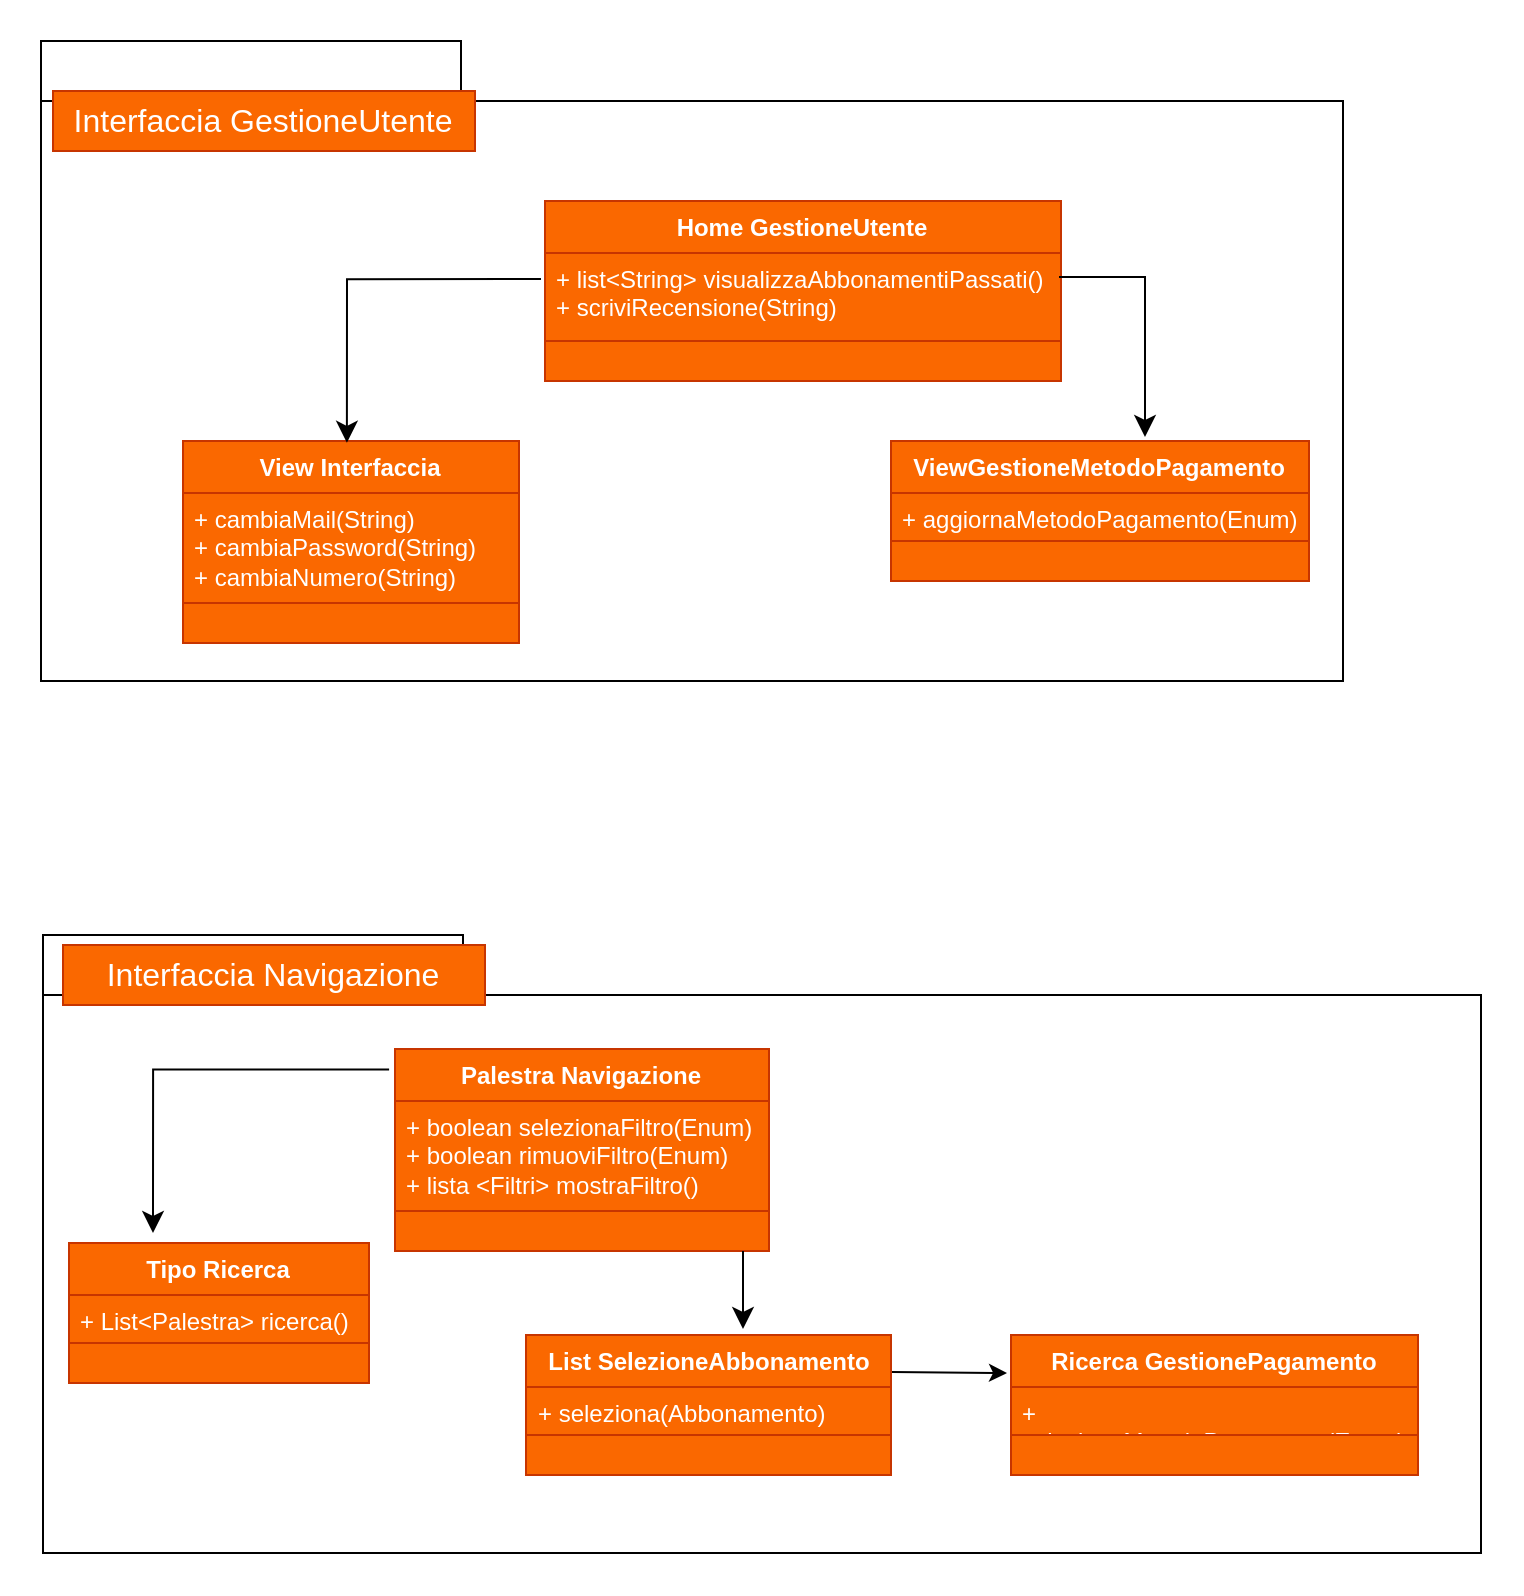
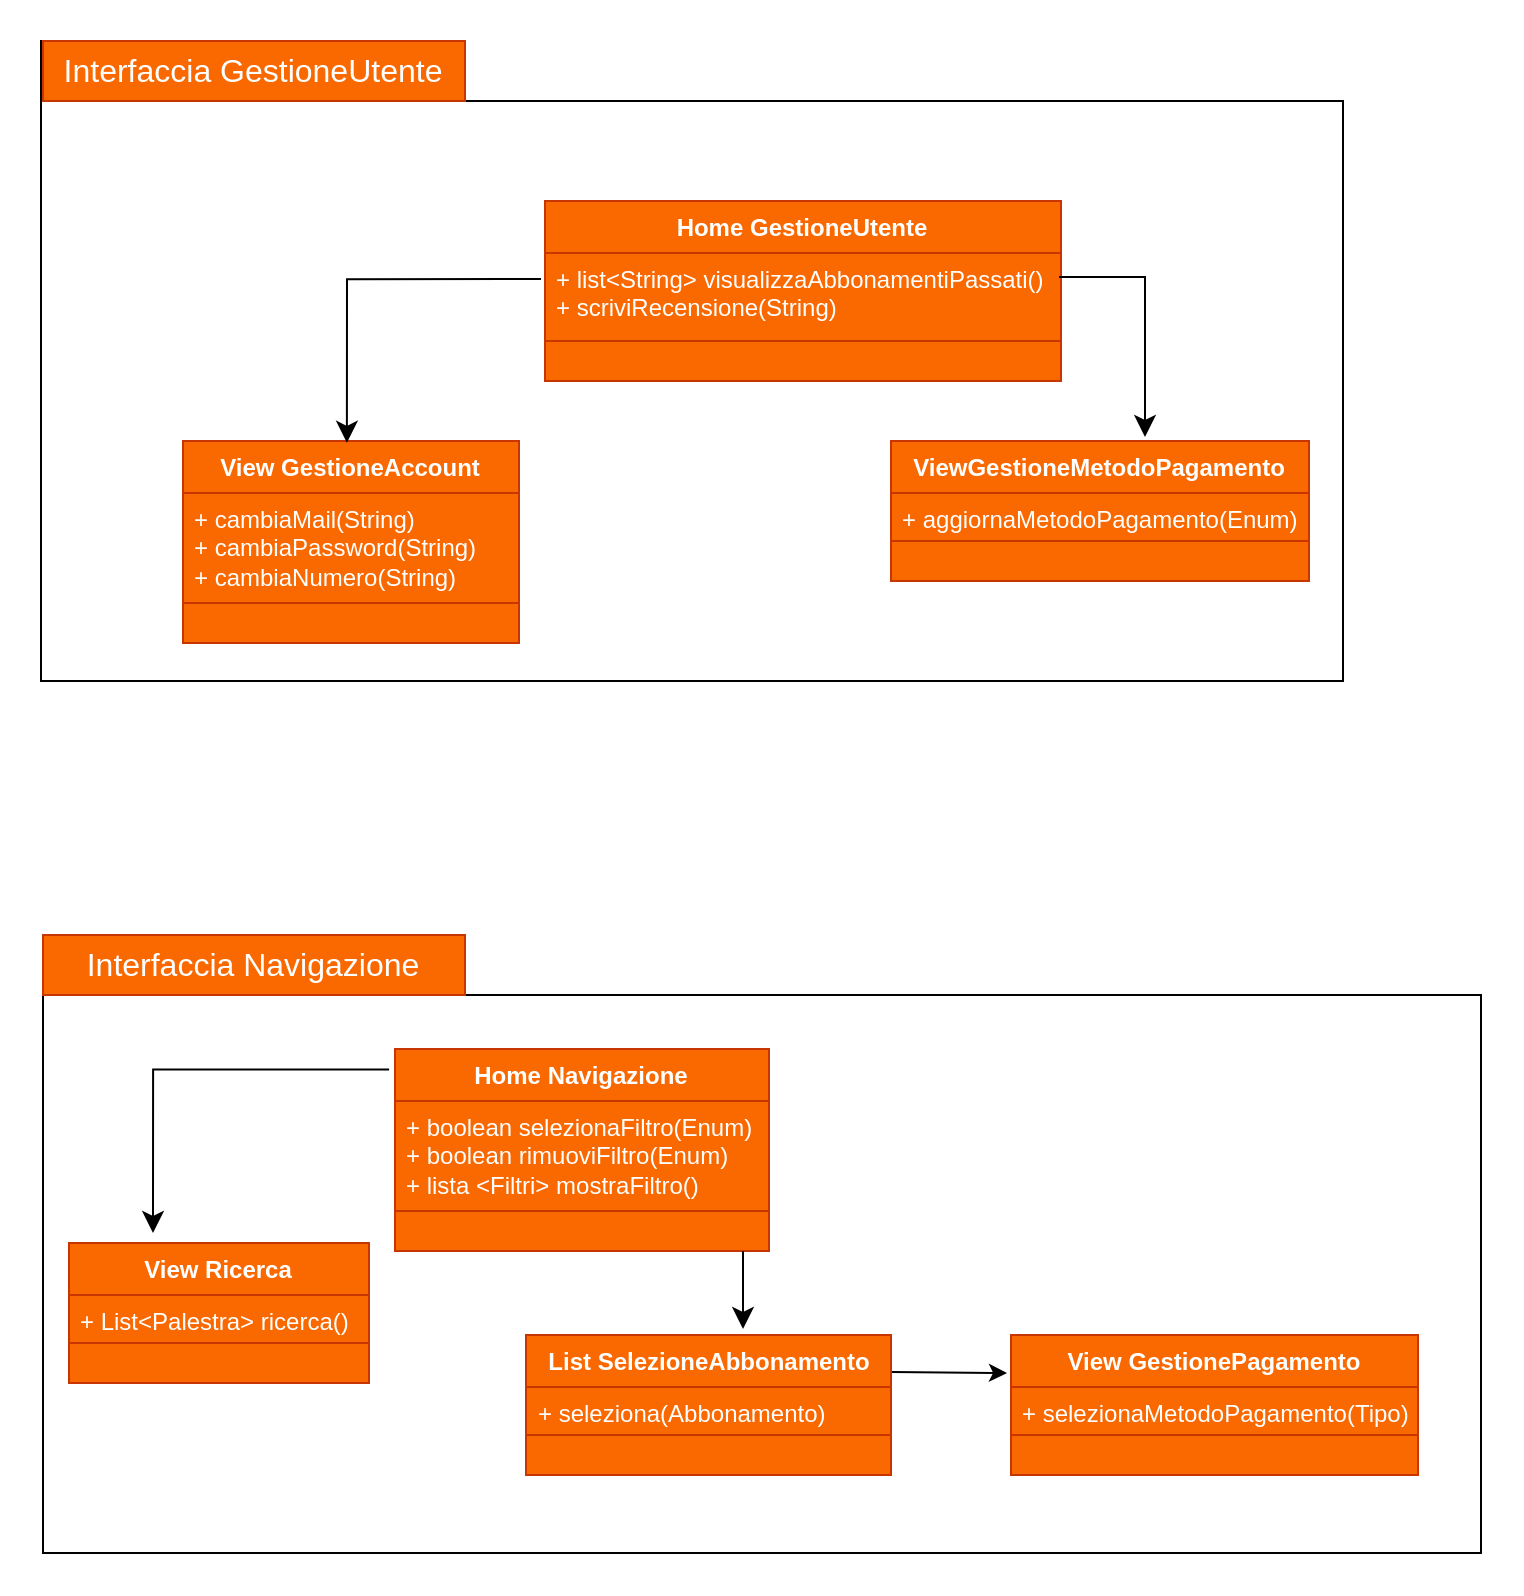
node "Interfaccia GestioneUtente": moved (264, 121) -> (254, 71)
node "View Interfaccia": label "View Interfaccia" -> "View GestioneAccount"
node "Interfaccia Navigazione": moved (274, 975) -> (254, 965)
node "Palestra Navigazione": label "Palestra Navigazione" -> "Home Navigazione"
node "Tipo Ricerca": label "Tipo Ricerca" -> "View Ricerca"
node "Ricerca GestionePagamento": label "Ricerca GestionePagamento" -> "View GestionePagamento"
node "+ selezionaMetodoPagamento(Enum)": label "+ selezionaMetodoPagamento(Enum)" -> "+ selezionaMetodoPagamento(Tipo)"
